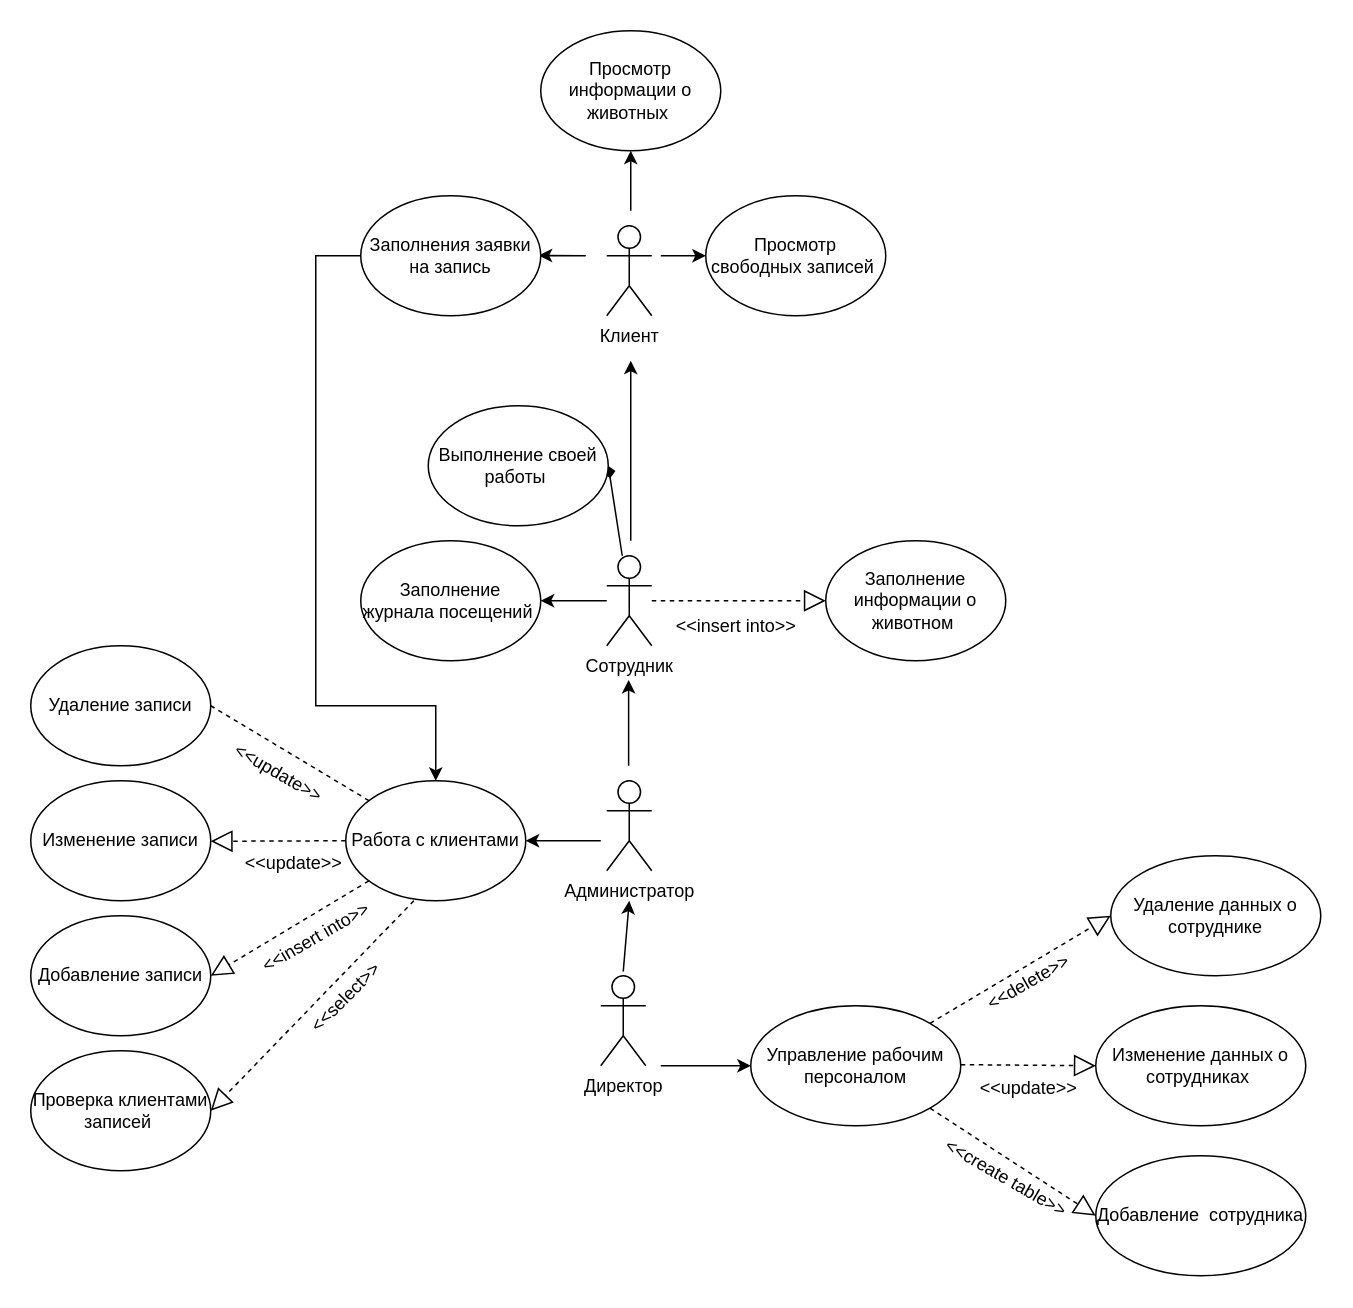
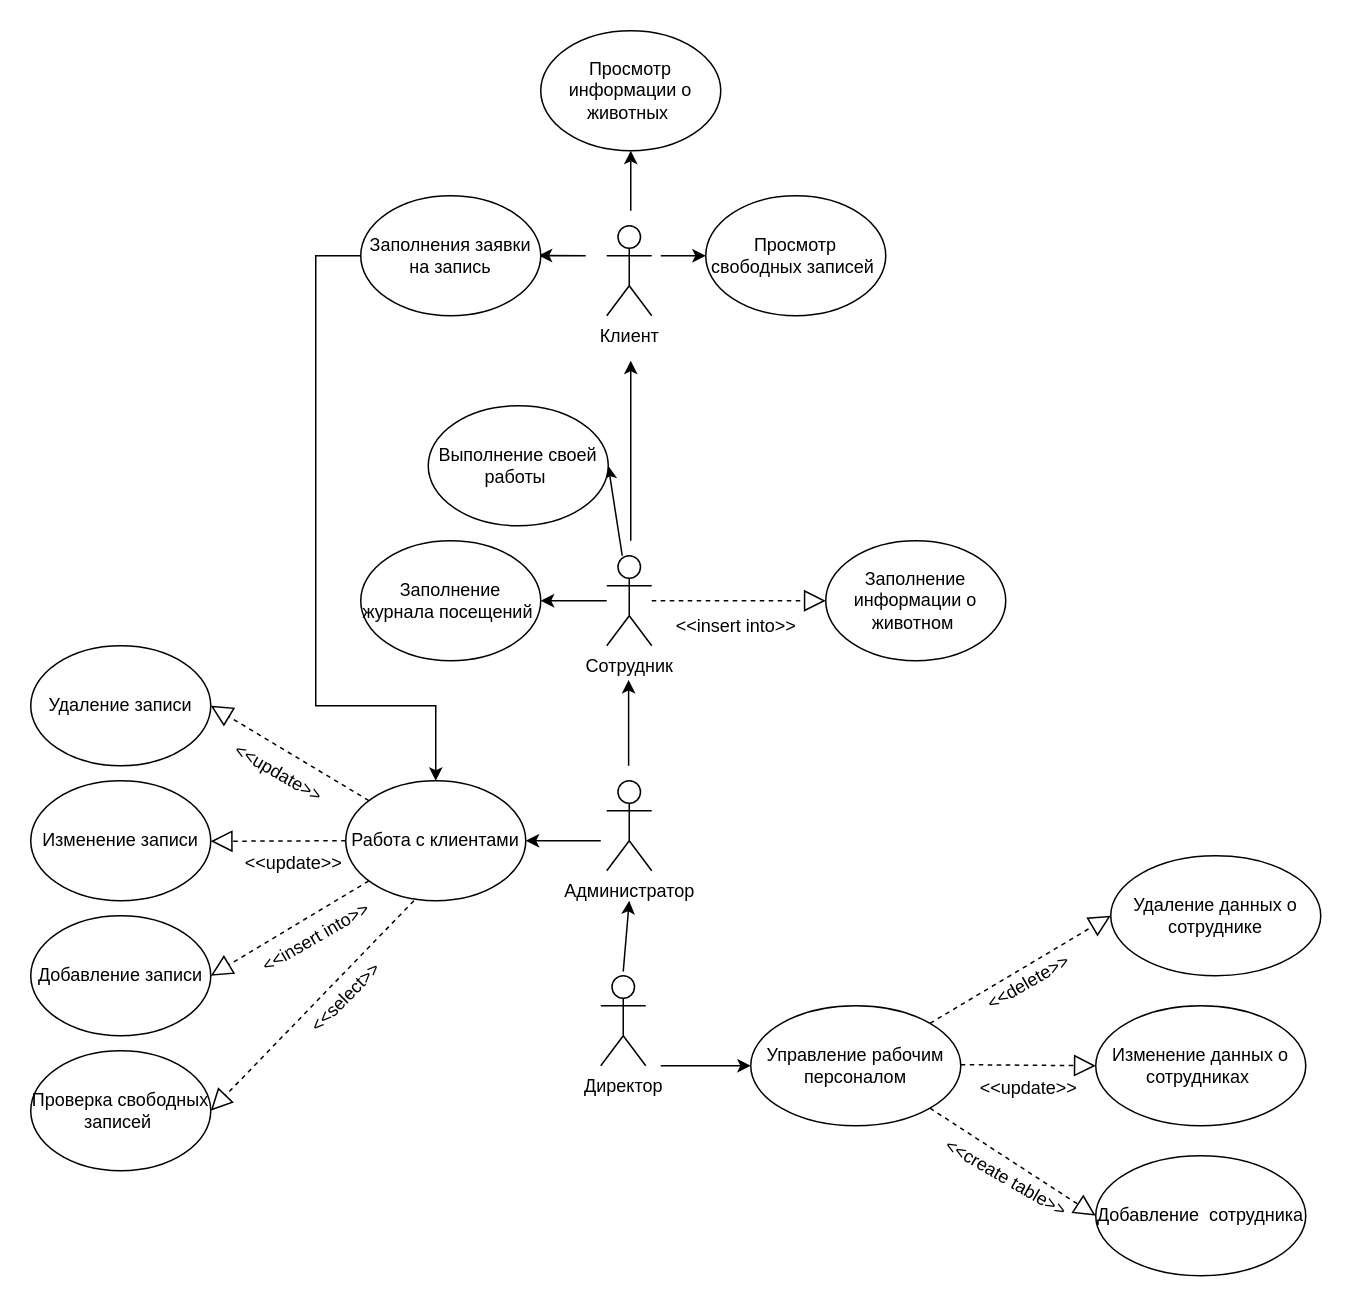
edge "Сотрудник" -> "Выполнение своей работы": arrowhead diamond -> classic
edge "Удаление записи" -- "Работа с клиентами": arrowhead none -> block
node "Проверка клиентами записей": label "Проверка клиентами записей" -> "Проверка свободных записей"
